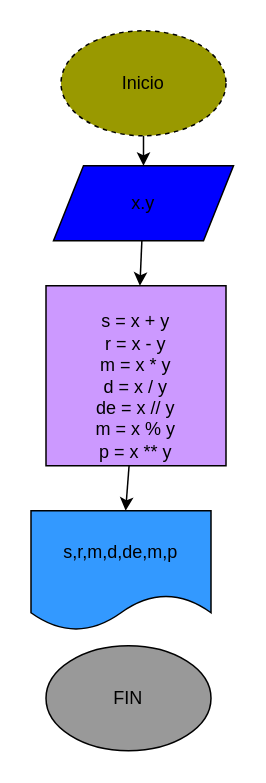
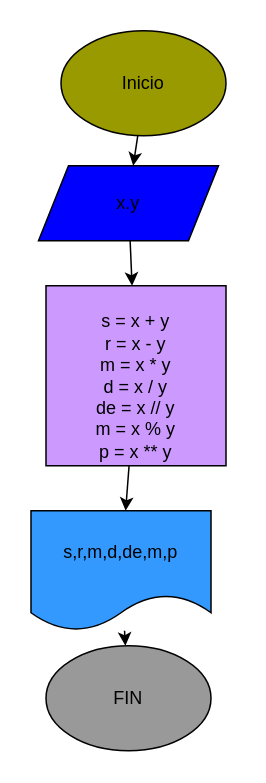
node "Inicio": style dashed -> solid
node "x.y": moved (143, 203) -> (128, 203)
edge "s,r,m,d,de,m,p" -> "FIN": added
